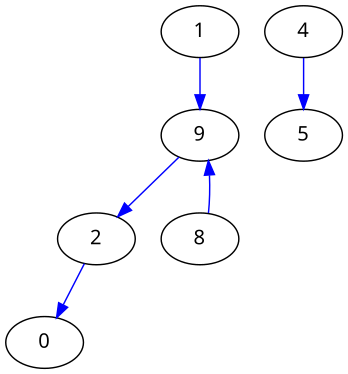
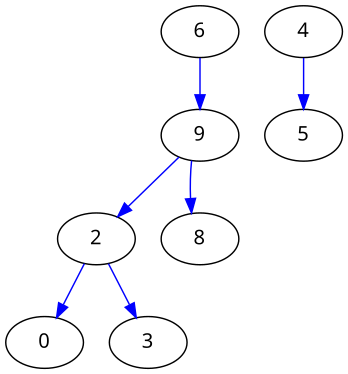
node "1": label "1" -> "6"
edge "8" -> "9": reversed
node "3": added
